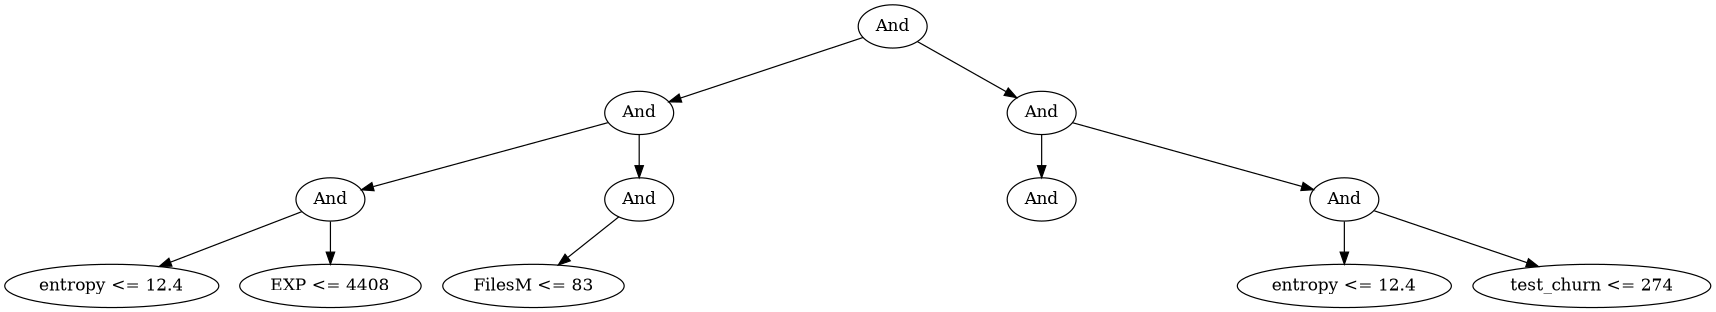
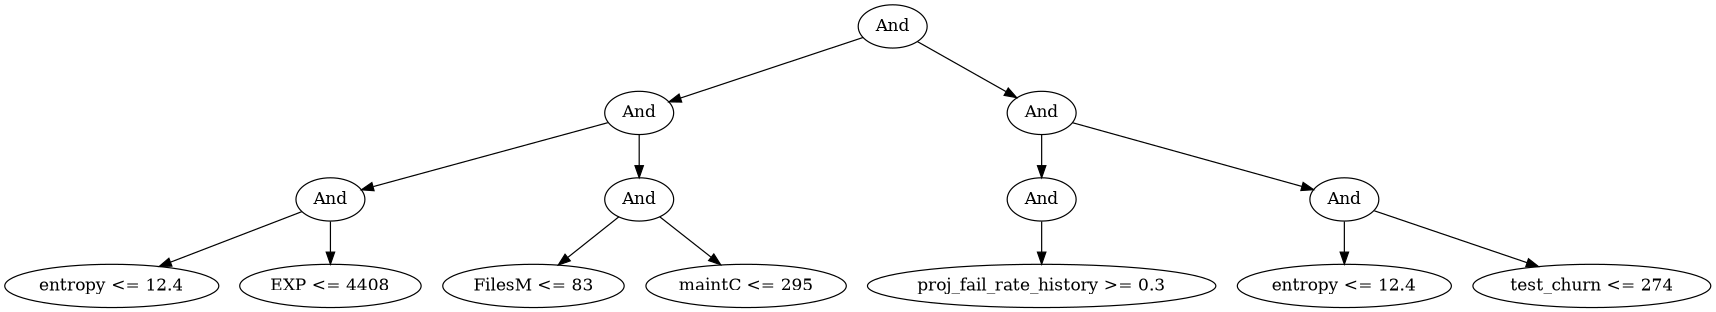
node "maintC <= 295": added
node "proj_fail_rate_history >= 0.3": added
